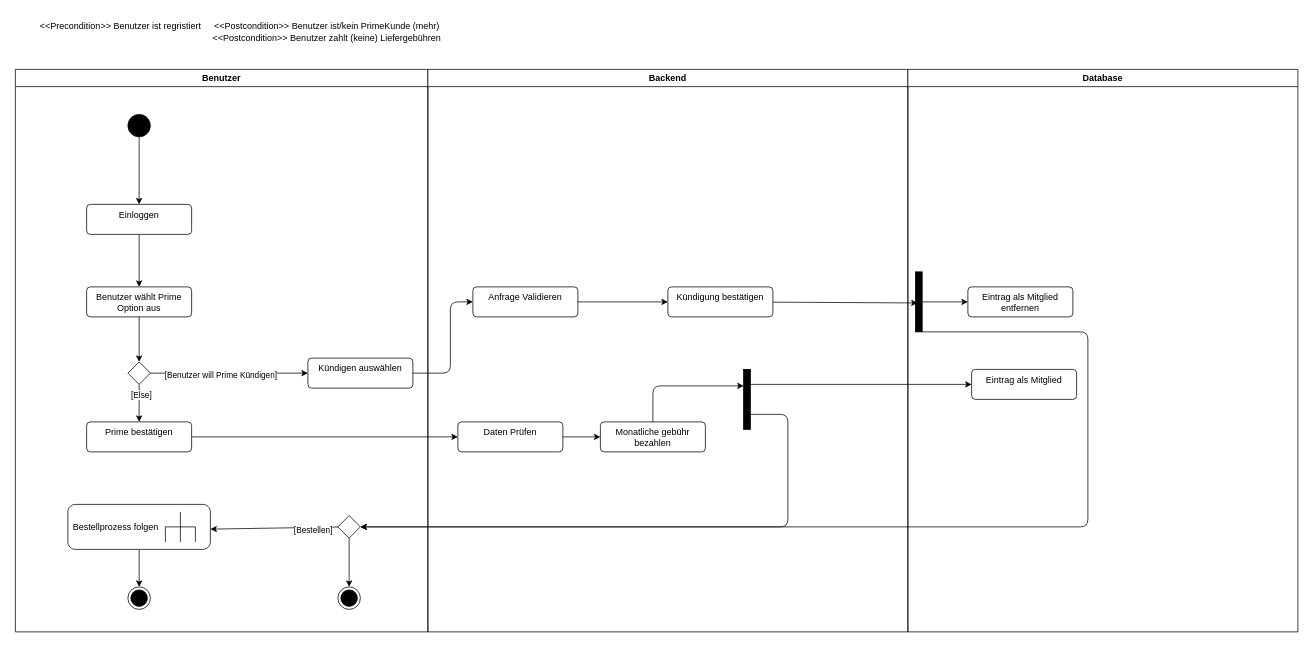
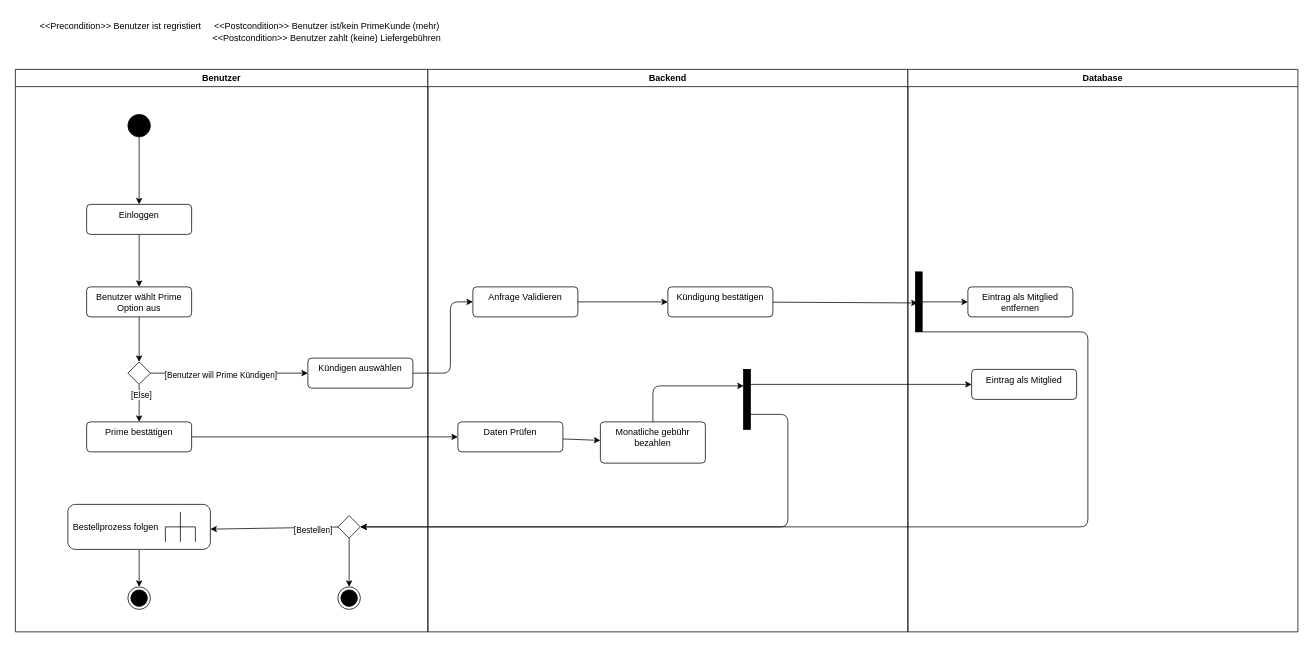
node "Monatliche gebühr bezahlen": size 105x30 -> 105x41
